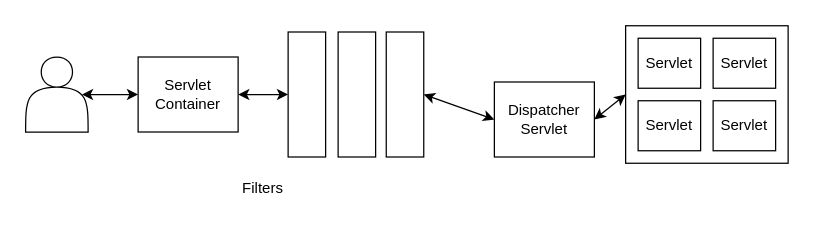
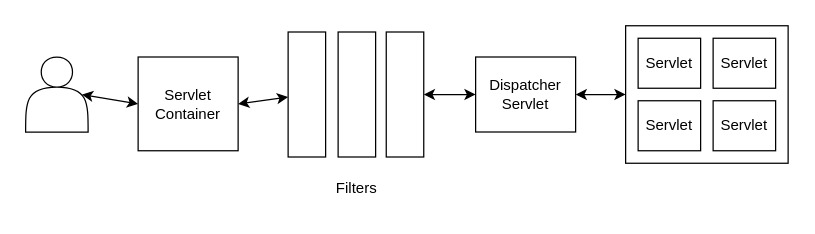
node "Servlet Container": size 100x75 -> 100x94
node "Dispatcher Servlet": moved (544, 119) -> (526, 94)
node "Filters": moved (263, 188) -> (357, 188)
